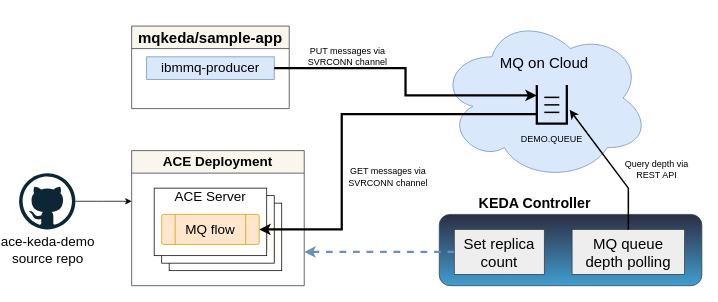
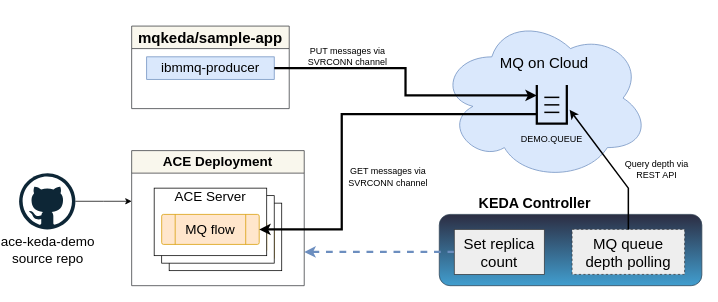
node "MQ queue depth polling": style solid -> dashed
